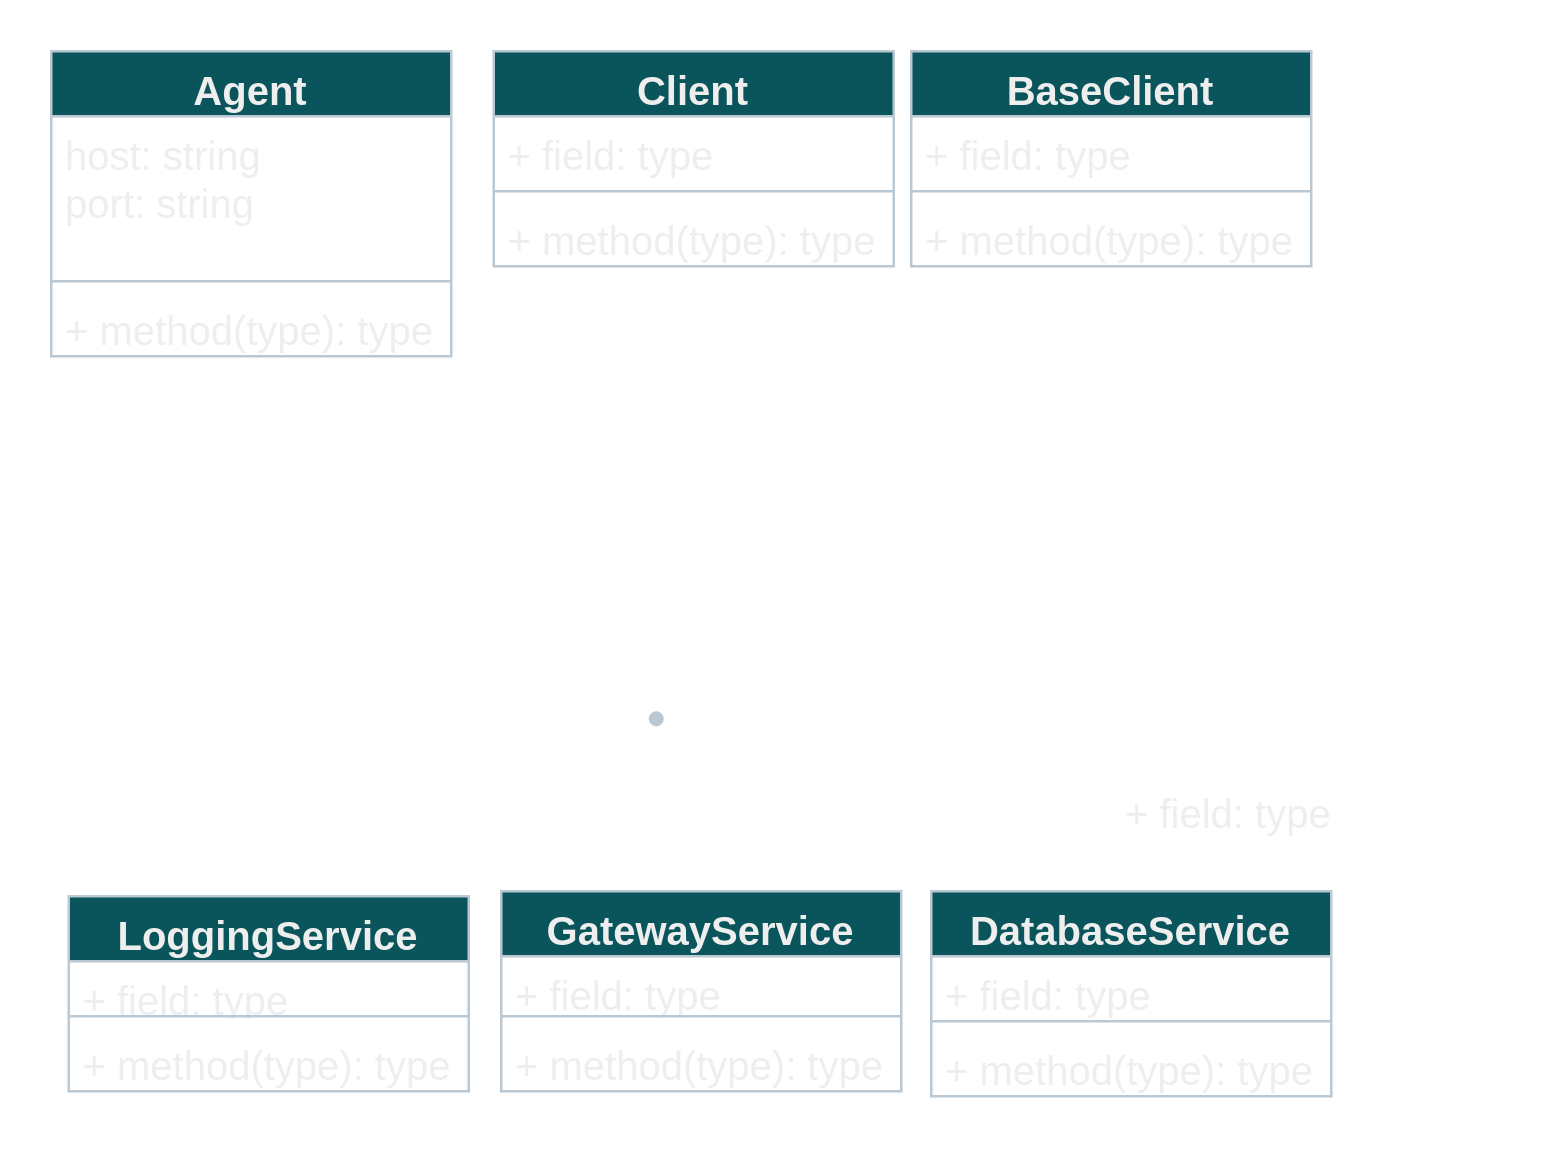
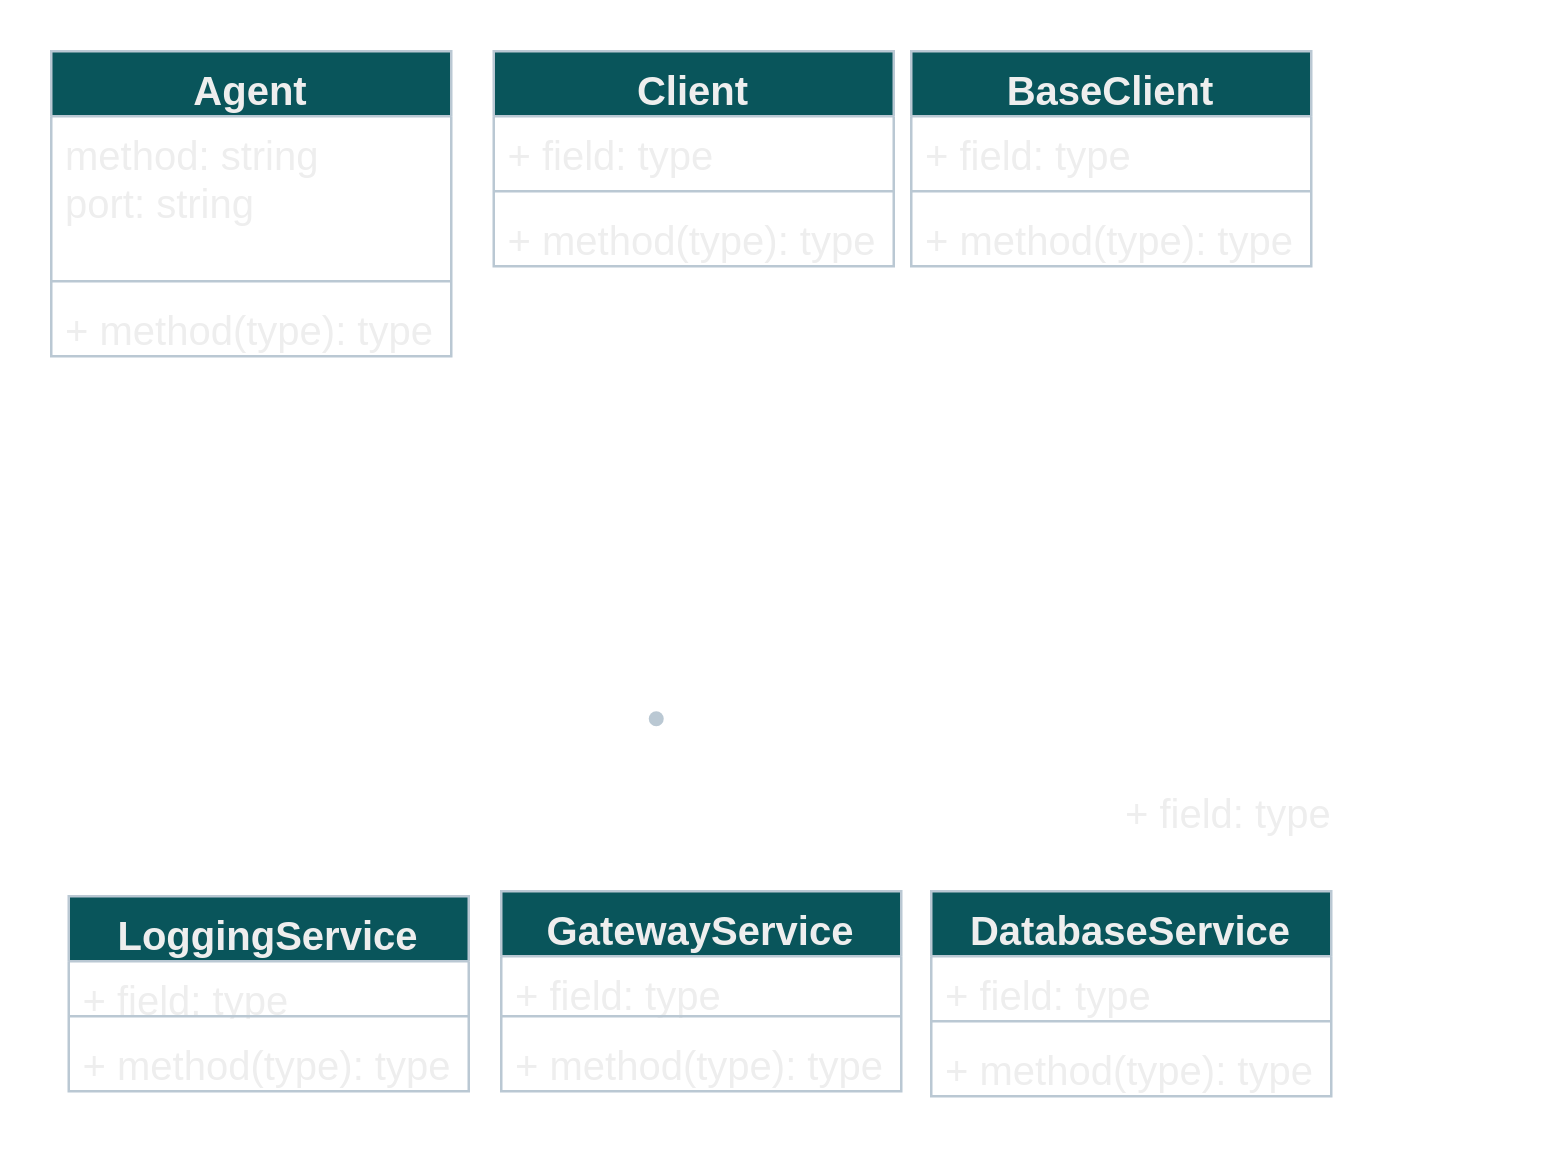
node "host: string port: string": label "host: string port: string" -> "method: string port: string"
